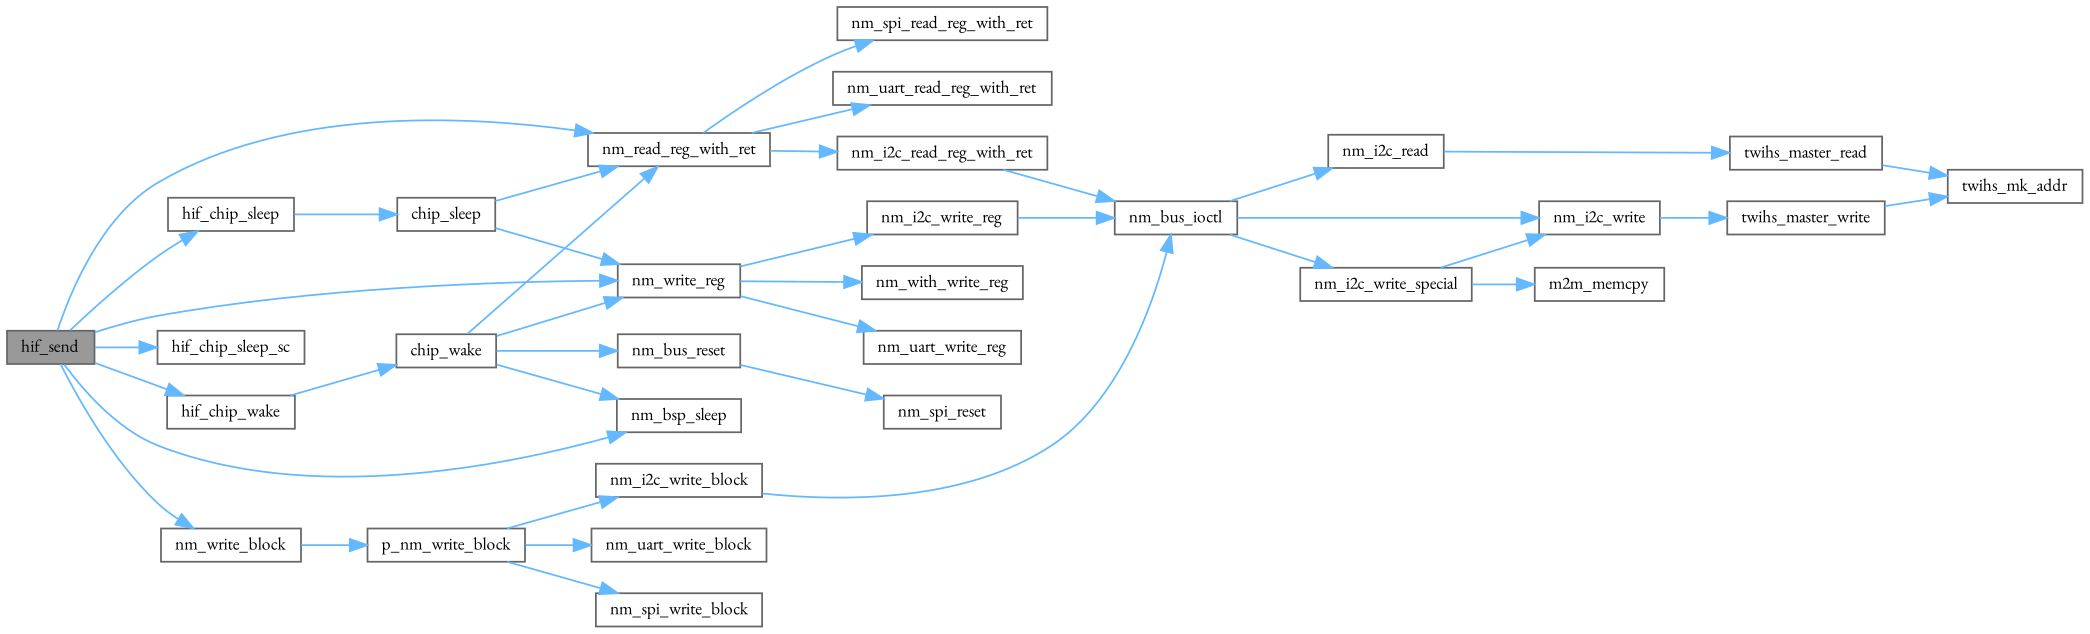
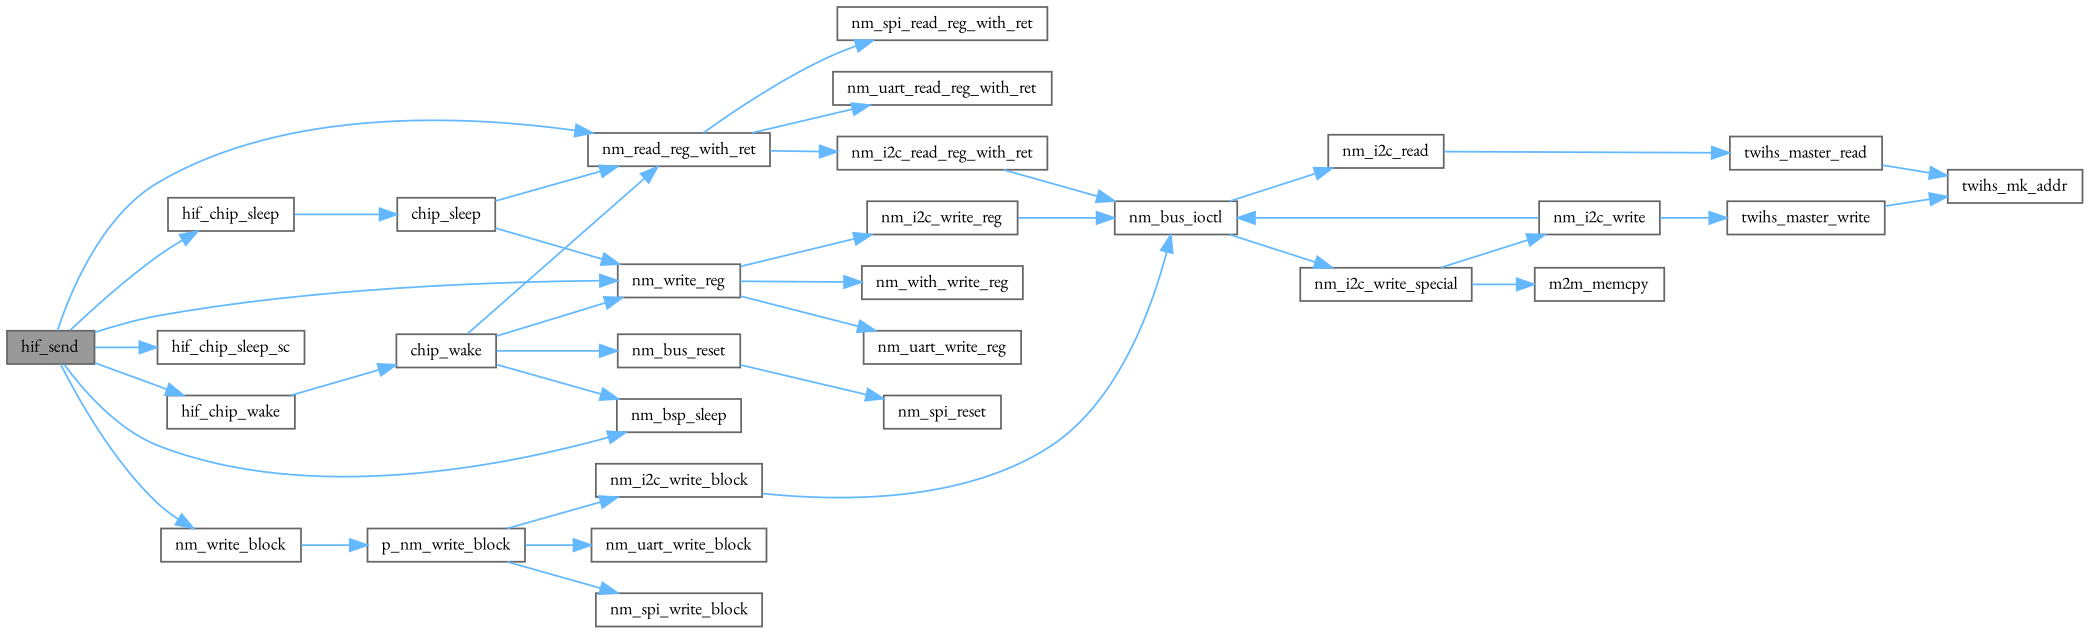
edge "nm_bus_ioctl" -> "nm_i2c_write": reversed
